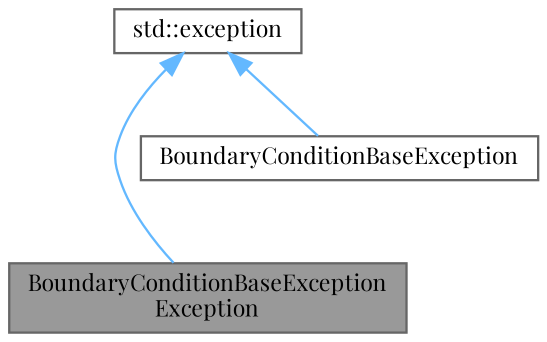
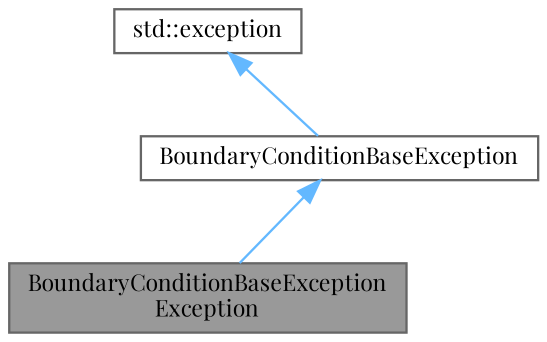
edge "BoundaryConditionBaseException Exception" -> "std::exception": now "BoundaryConditionBaseException Exception" -> "BoundaryConditionBaseException"
